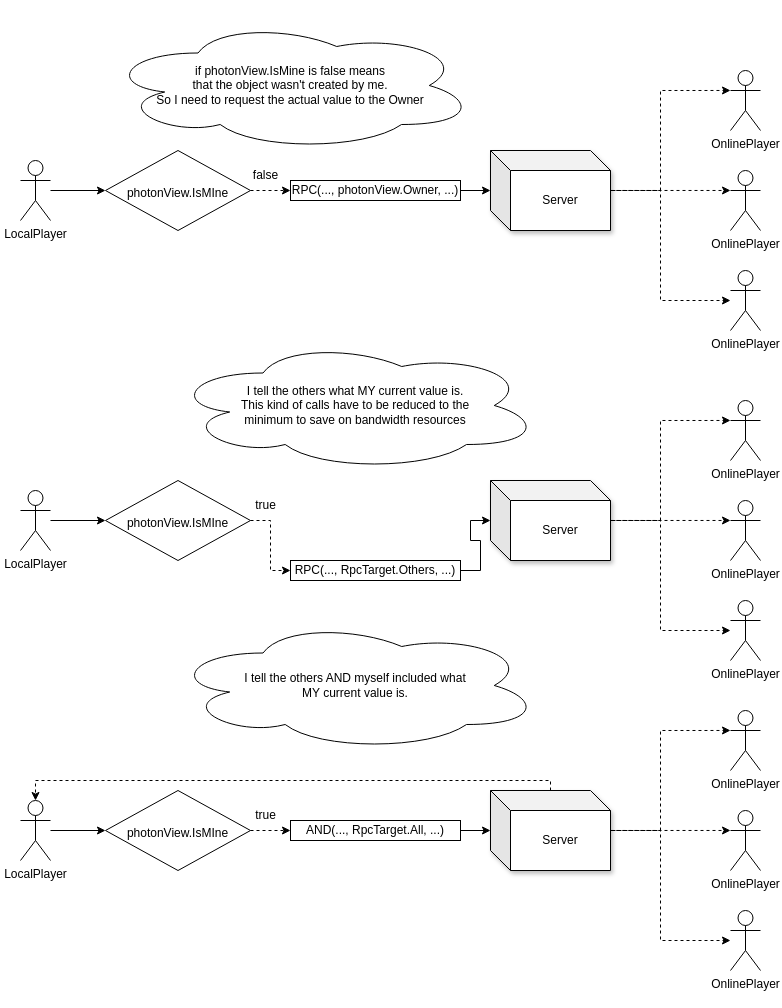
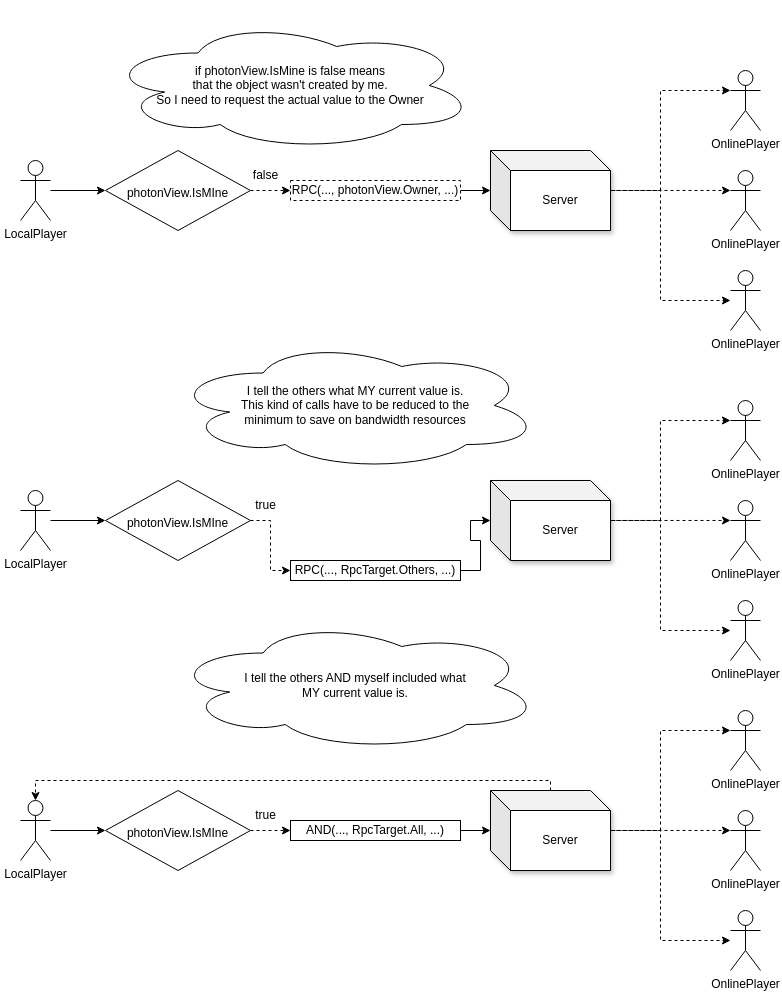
node "RPC(..., photonView.Owner, ...)": style solid -> dashed
